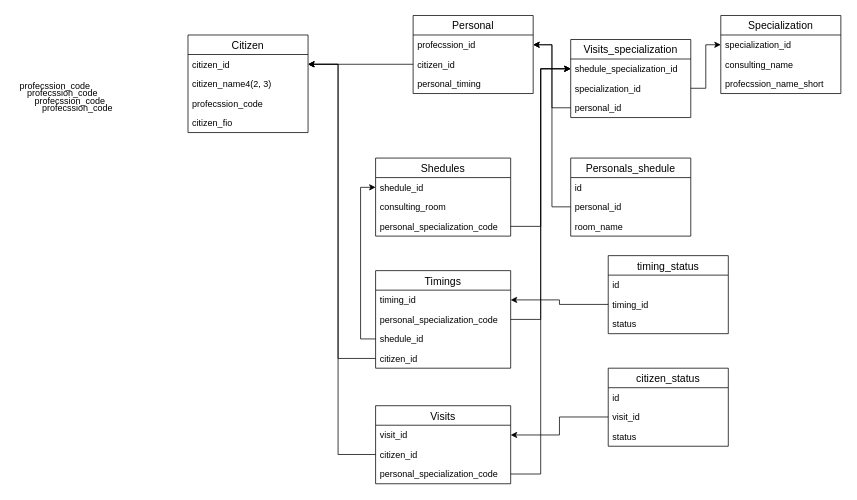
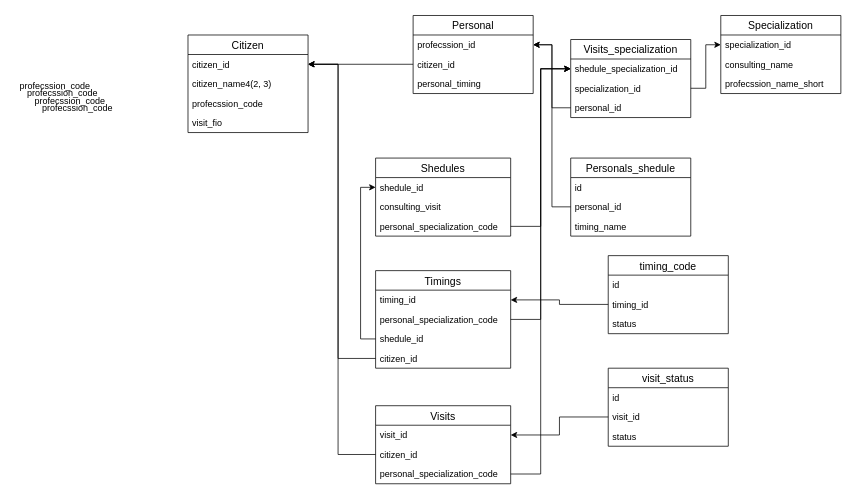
node "citizen_fio": label "citizen_fio" -> "visit_fio"
node "consulting_room": label "consulting_room" -> "consulting_visit"
node "room_name": label "room_name" -> "timing_name"
node "timing_status": label "timing_status" -> "timing_code"
node "citizen_status": label "citizen_status" -> "visit_status"
